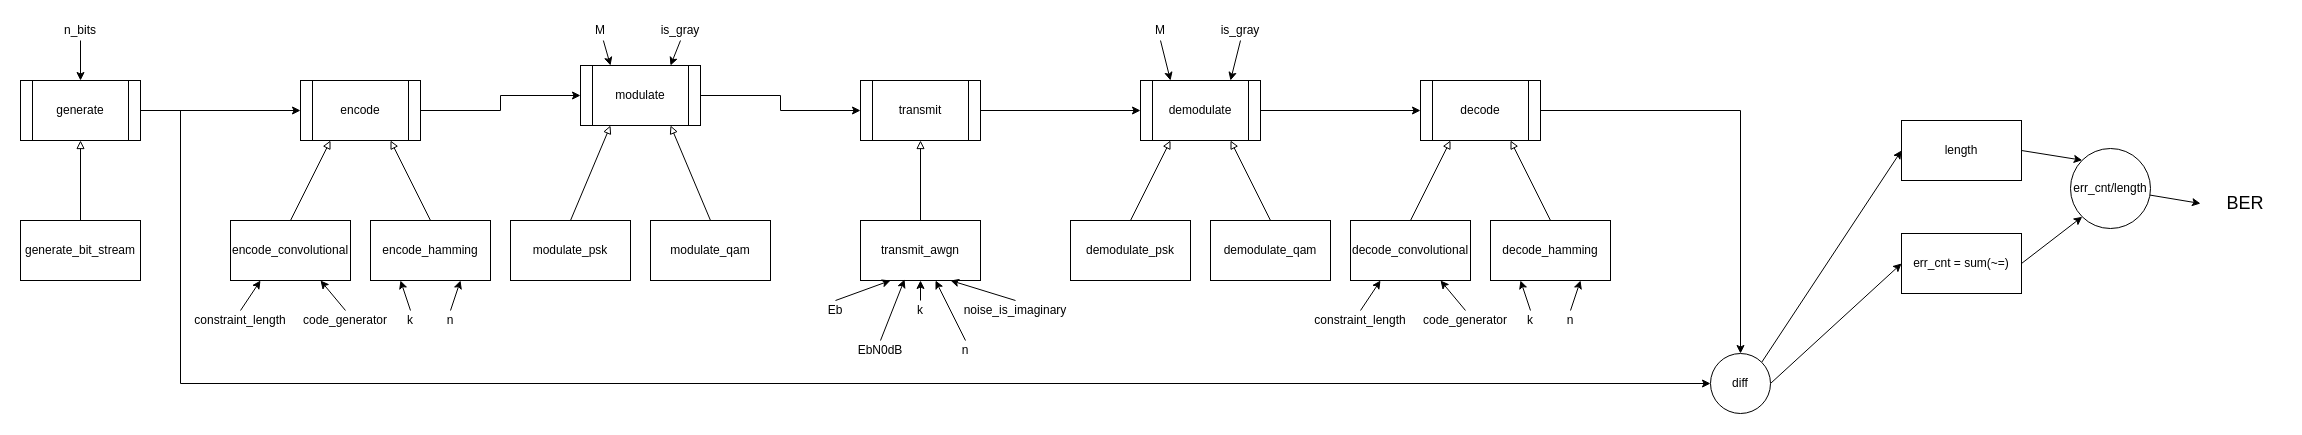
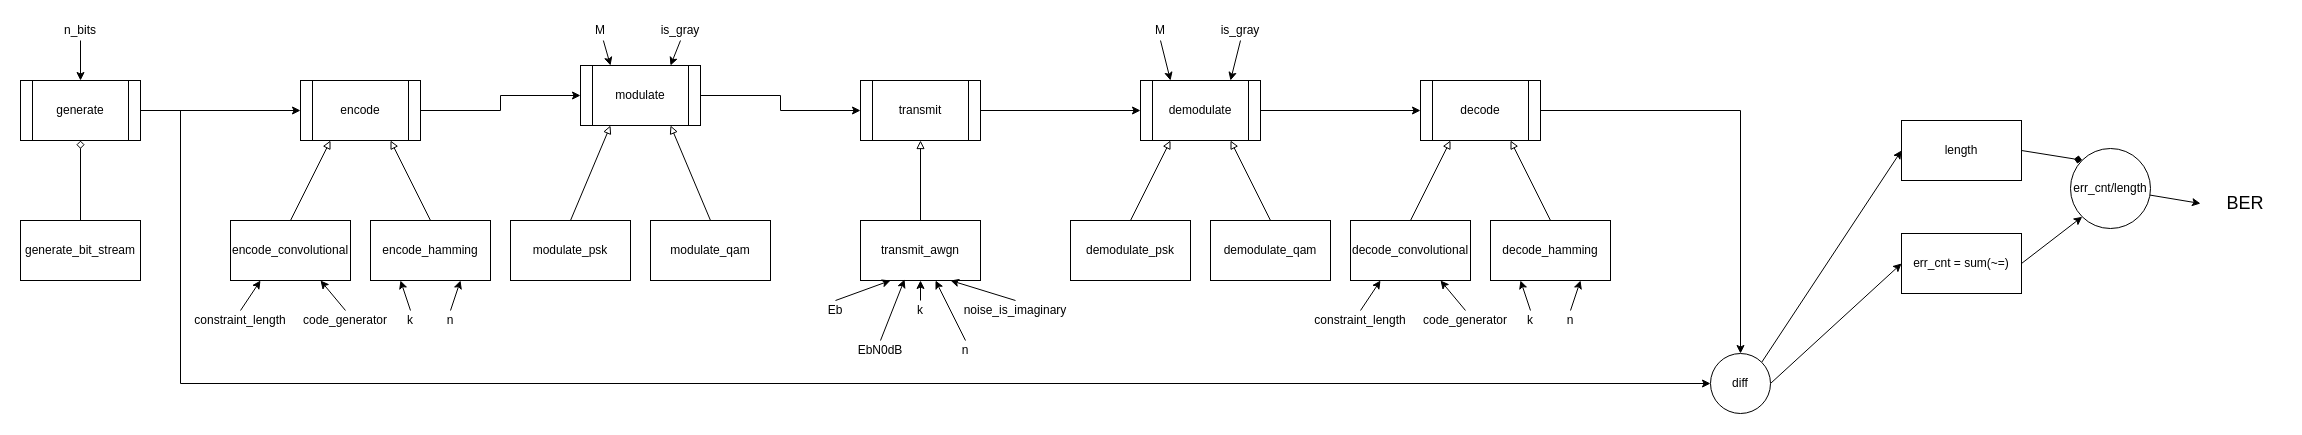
edge "generate_bit_stream" -> "generate": arrowhead block -> diamond
edge "length" -> "err_cnt/length": arrowhead classic -> diamond
